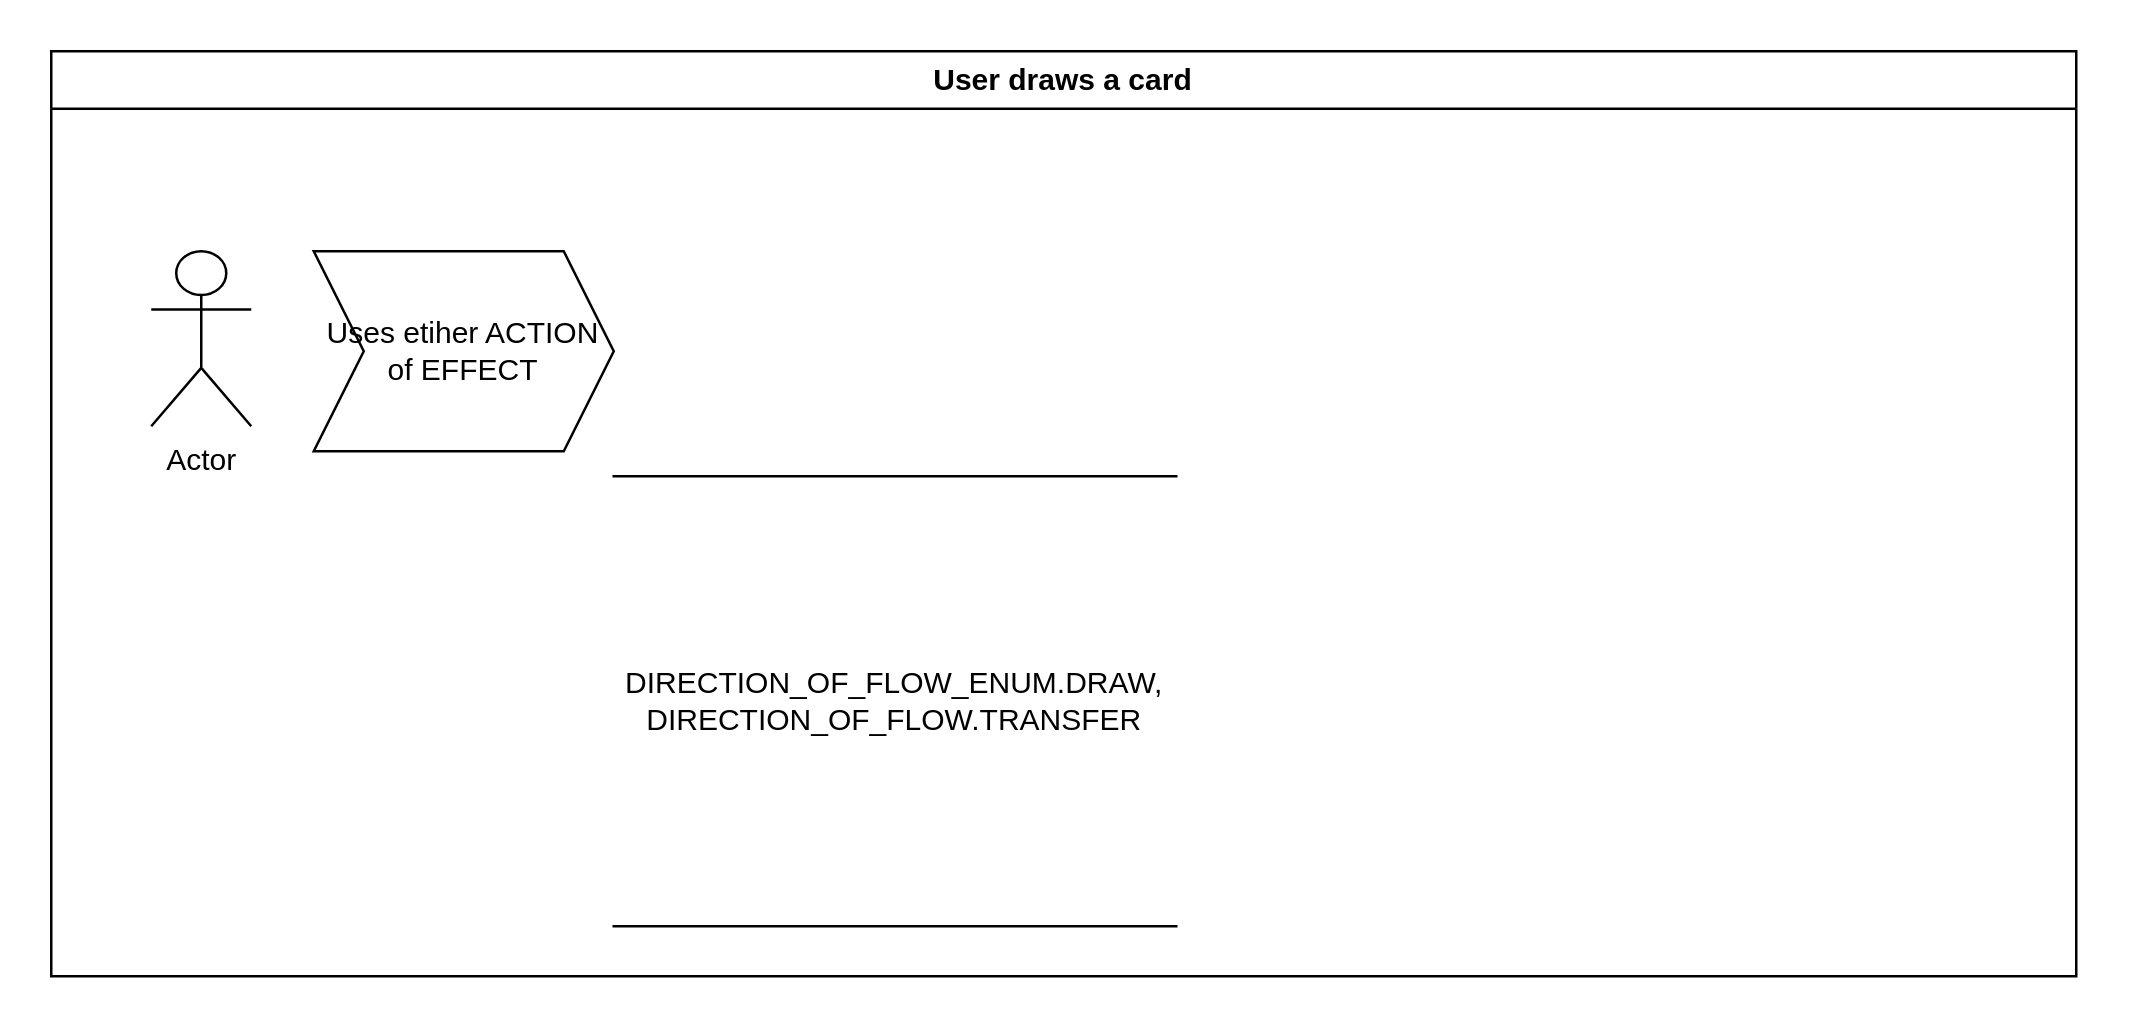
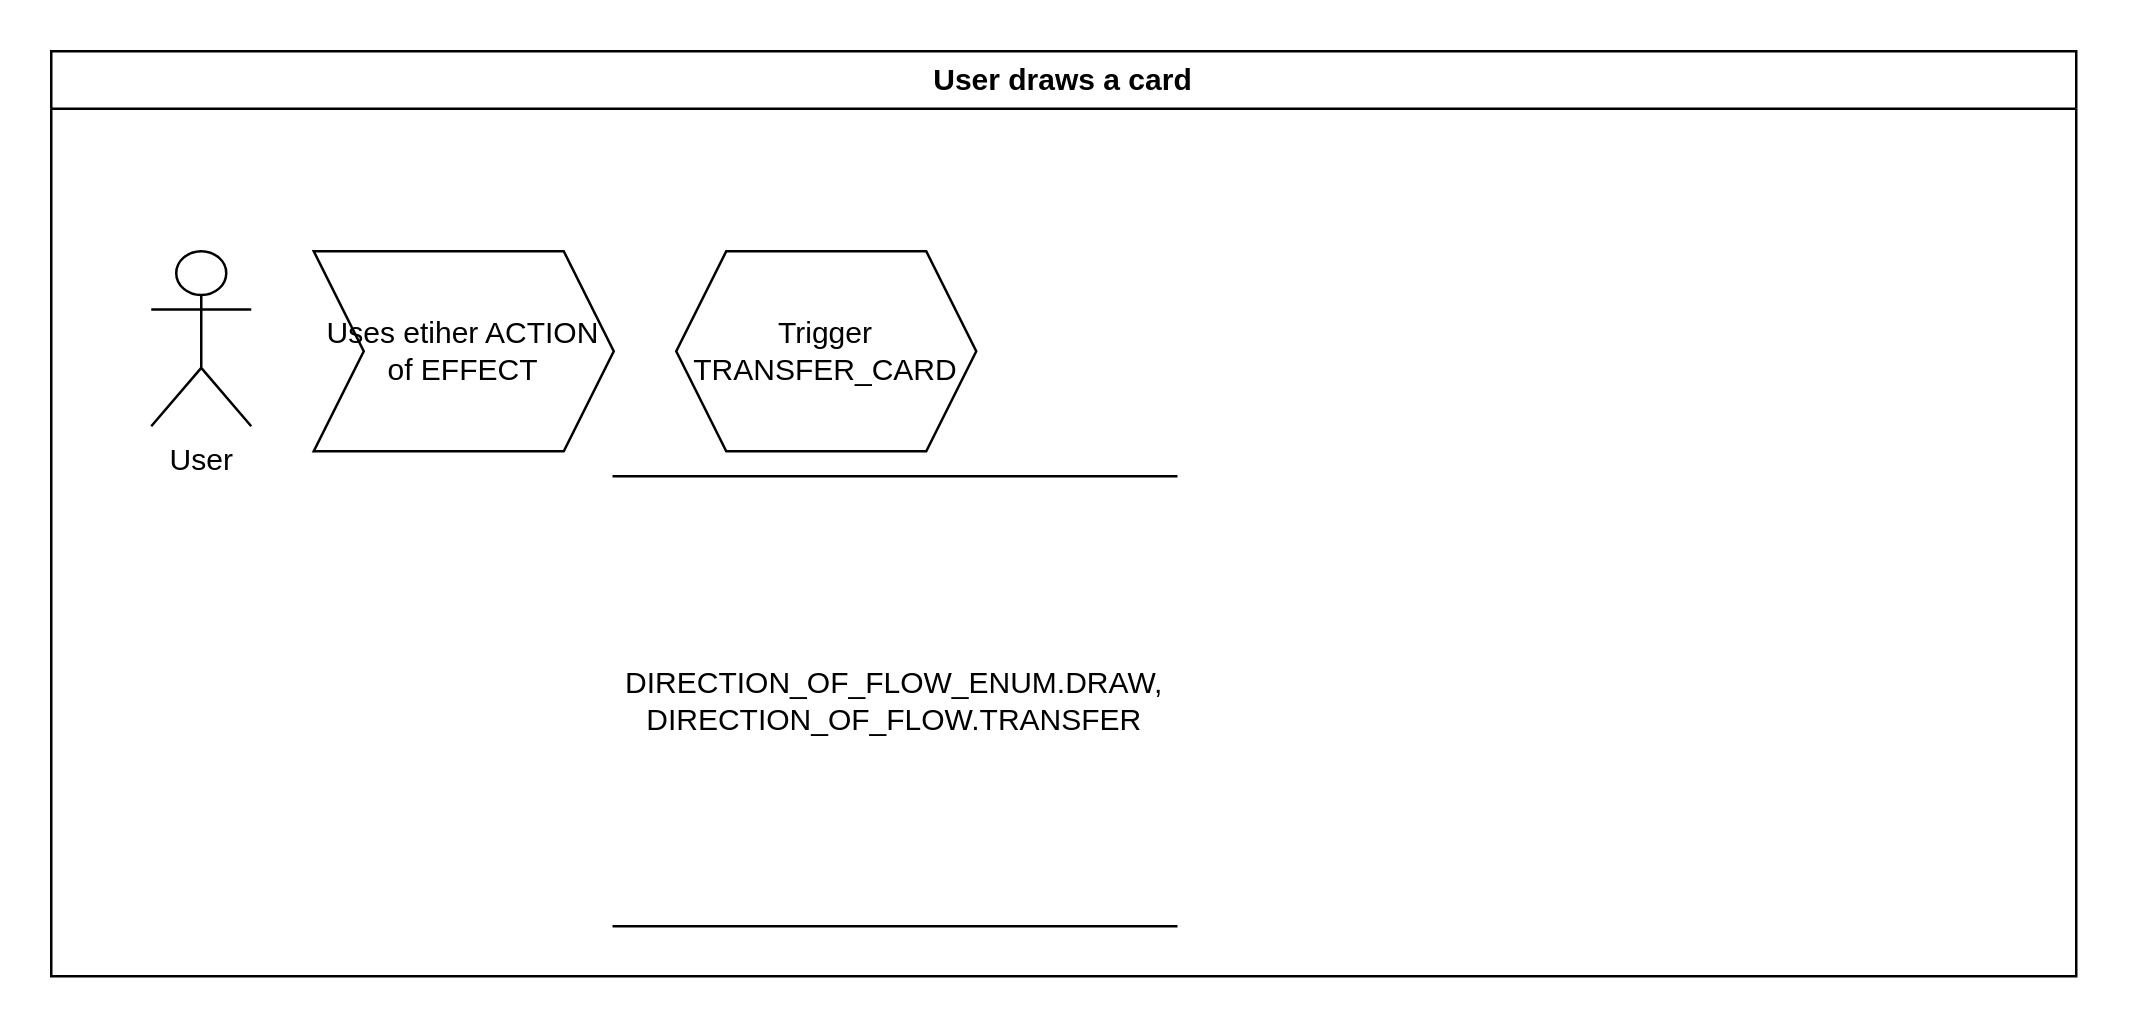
node "Trigger TRANSFER_CARD": added
node "Actor": label "Actor" -> "User"
